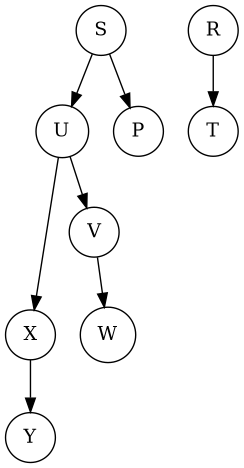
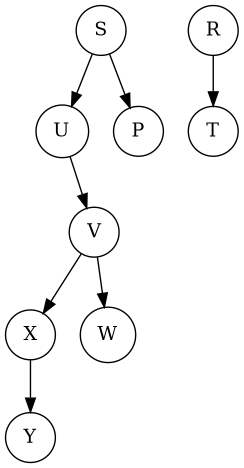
edge "U" -> "X": now "V" -> "X"
